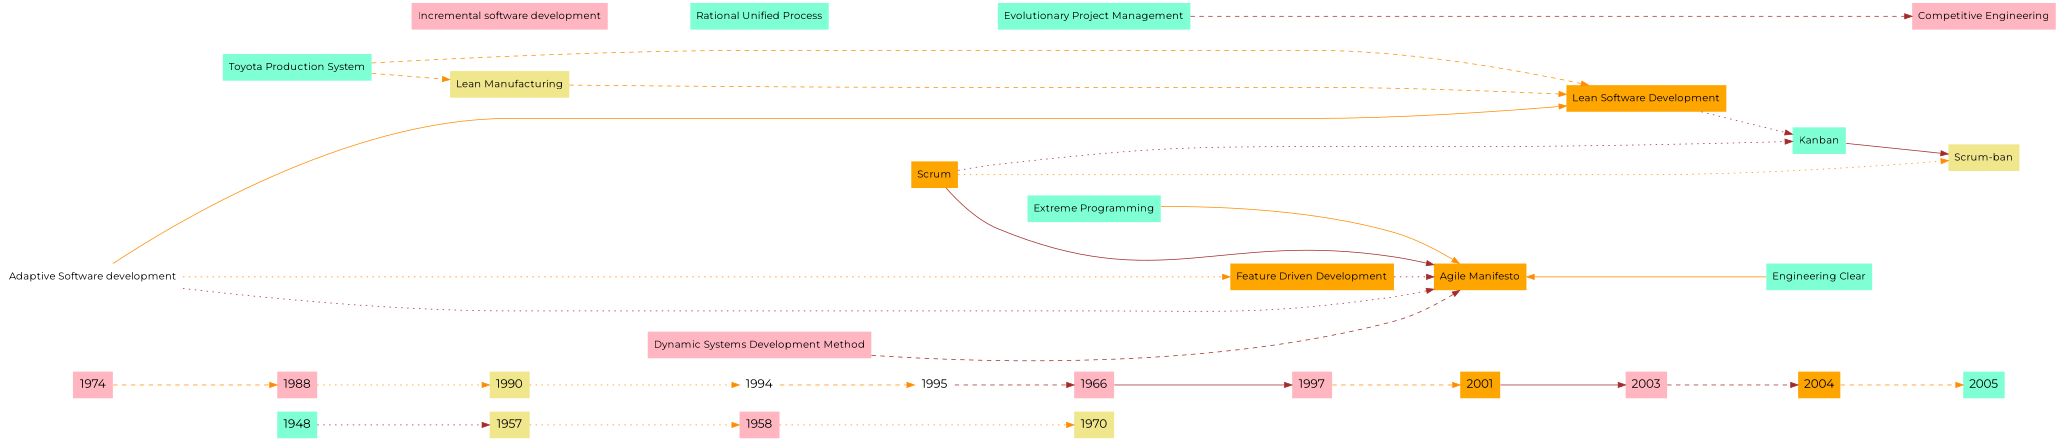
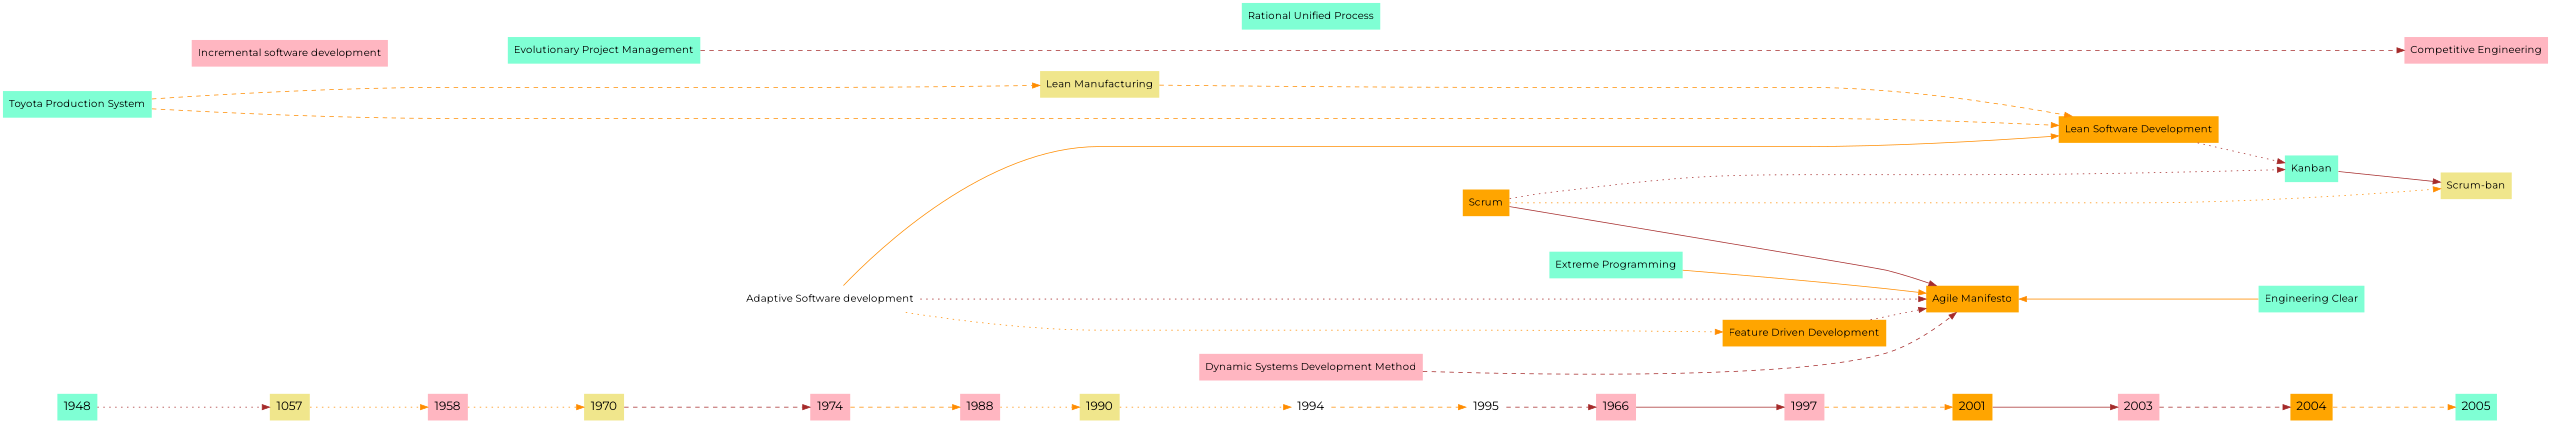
edge "1970" -> "1974": added
node "1957": label "1957" -> "1057"
